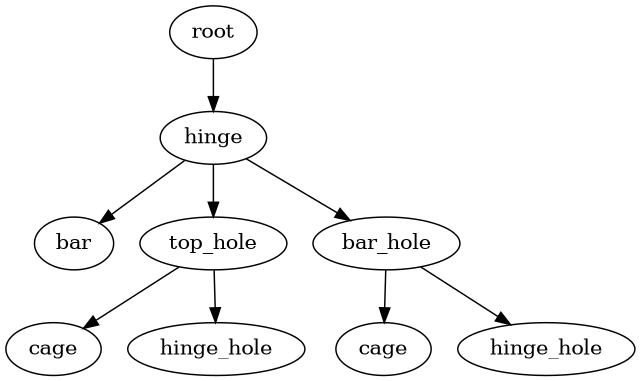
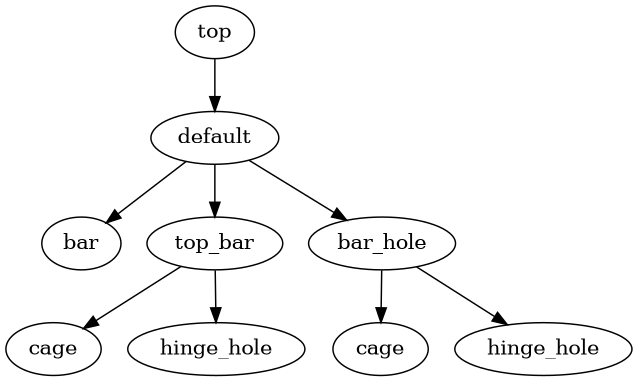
node "root": label "root" -> "top"
node "hinge": label "hinge" -> "default"
node "top_hole": label "top_hole" -> "top_bar"
